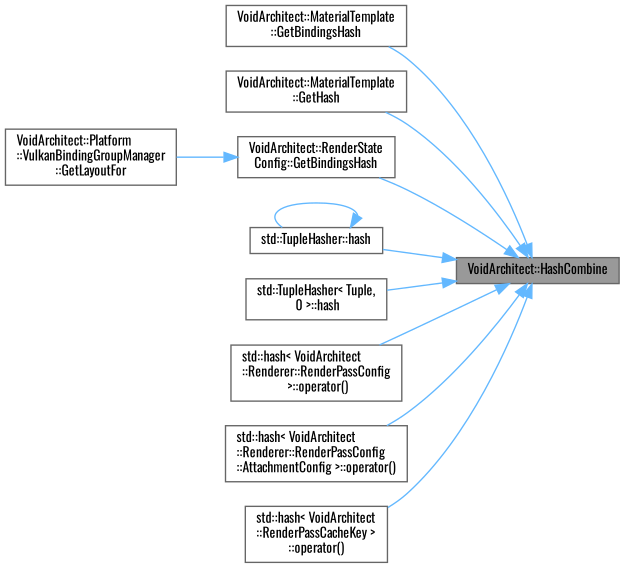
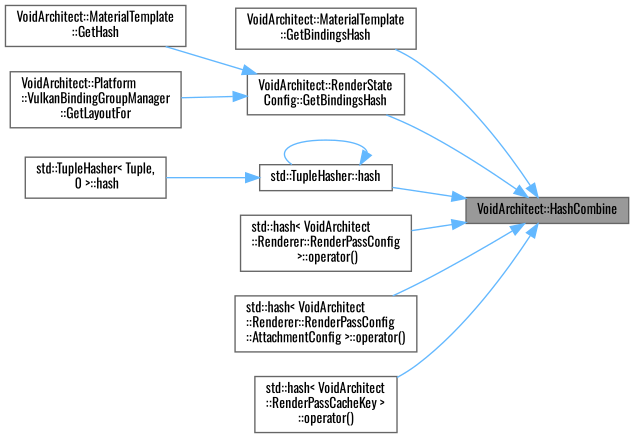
edge "VoidArchitect::MaterialTemplate ::GetHash" -> "VoidArchitect::HashCombine": now "VoidArchitect::MaterialTemplate ::GetHash" -> "VoidArchitect::RenderState Config::GetBindingsHash"
edge "std::TupleHasher< Tuple, 0 >::hash" -> "VoidArchitect::HashCombine": now "std::TupleHasher< Tuple, 0 >::hash" -> "std::TupleHasher::hash"
